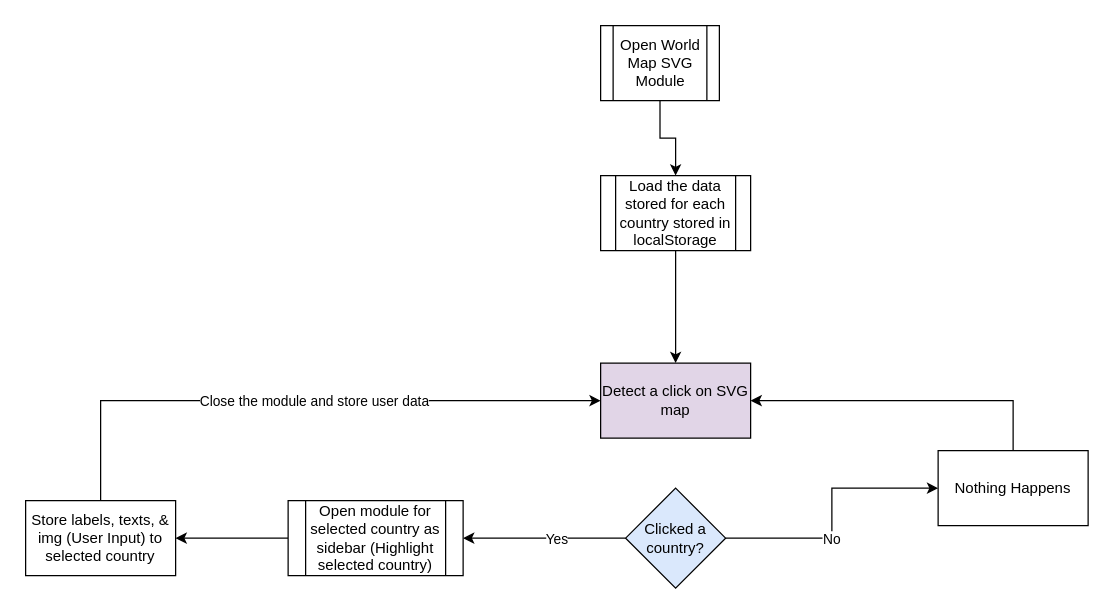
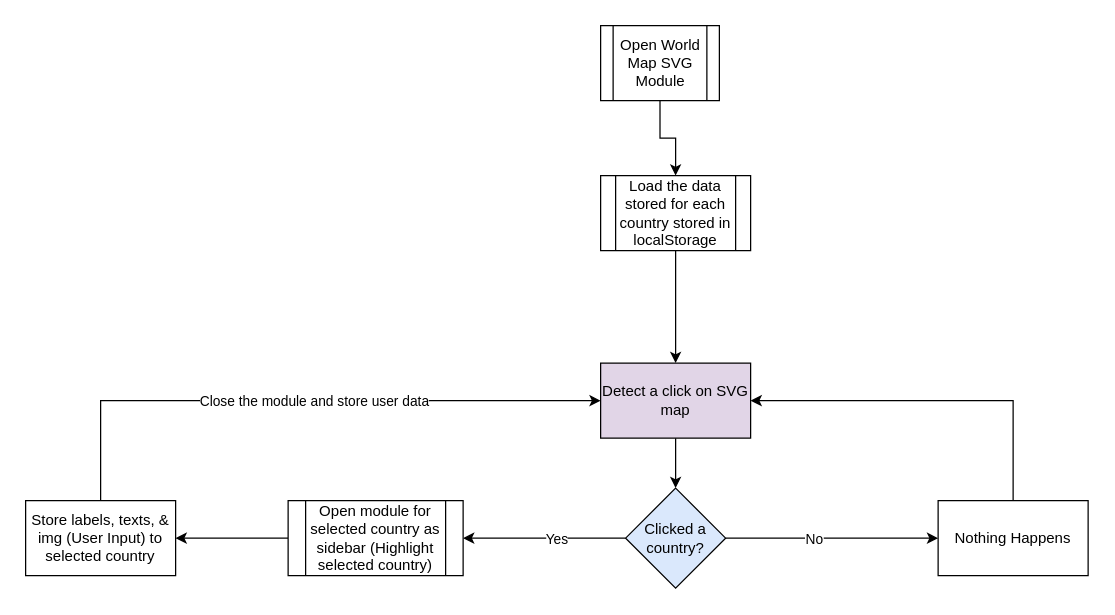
edge "Detect a click on SVG map" -> "Clicked a country?": added
node "Nothing Happens": moved (1013, 488) -> (1013, 538)
